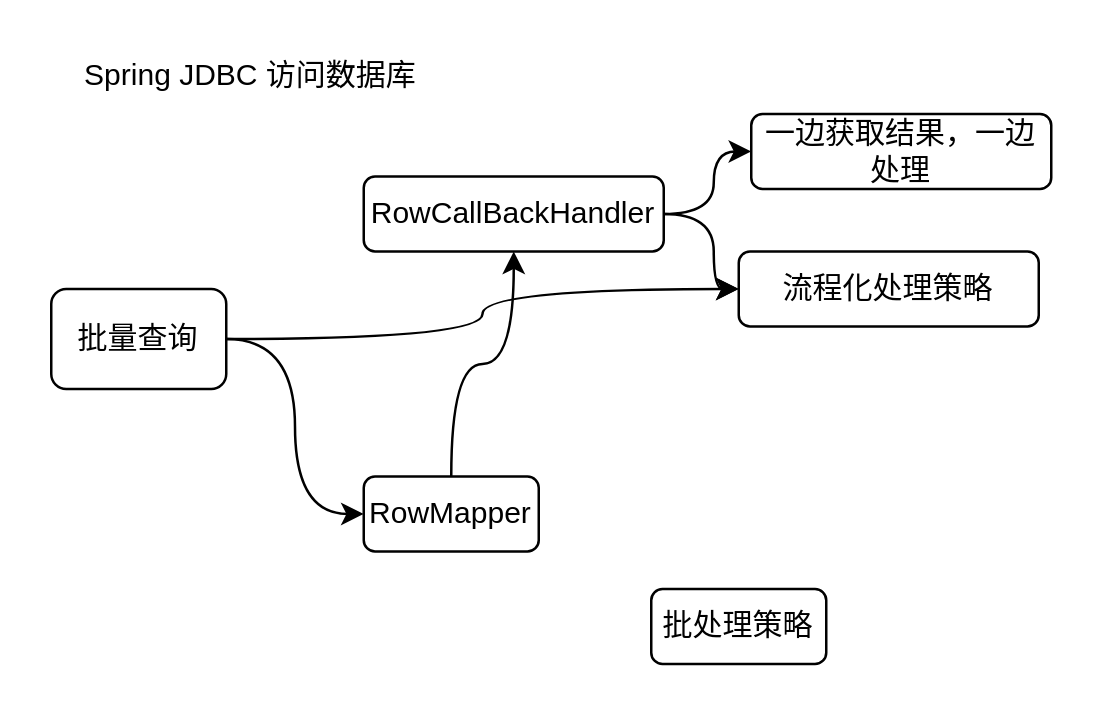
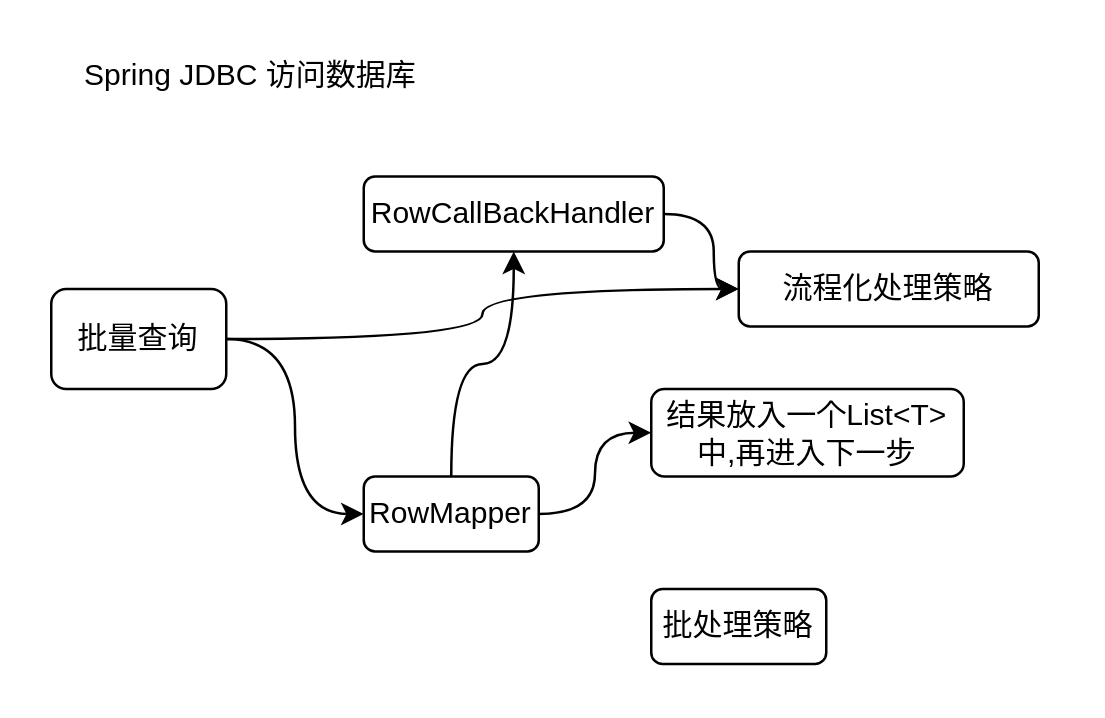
node "一边获取结果，一边处理": removed
edge "RowCallBackHandler" -> "一边获取结果，一边处理": removed
node "结果放入一个List<T>中,再进入下一步": added
edge "RowMapper" -> "结果放入一个List<T>中,再进入下一步": added
